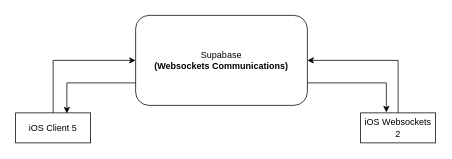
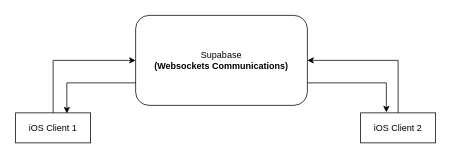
node "iOS Client 5": label "iOS Client 5" -> "iOS Client 1"
node "iOS Websockets 2": label "iOS Websockets 2" -> "iOS Client 2"
